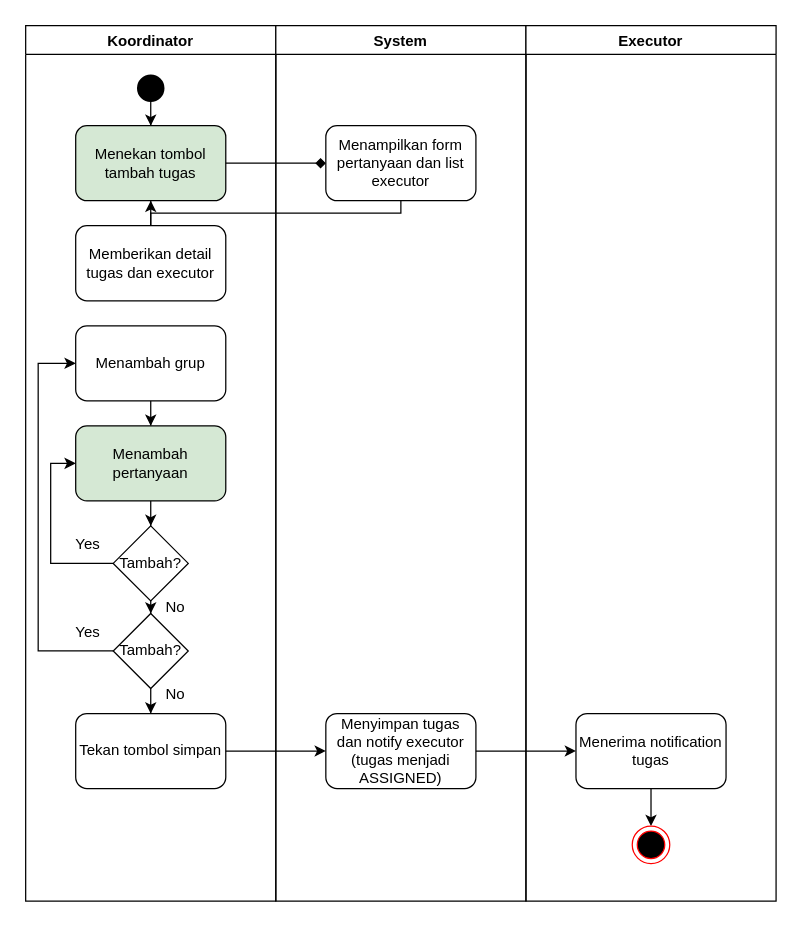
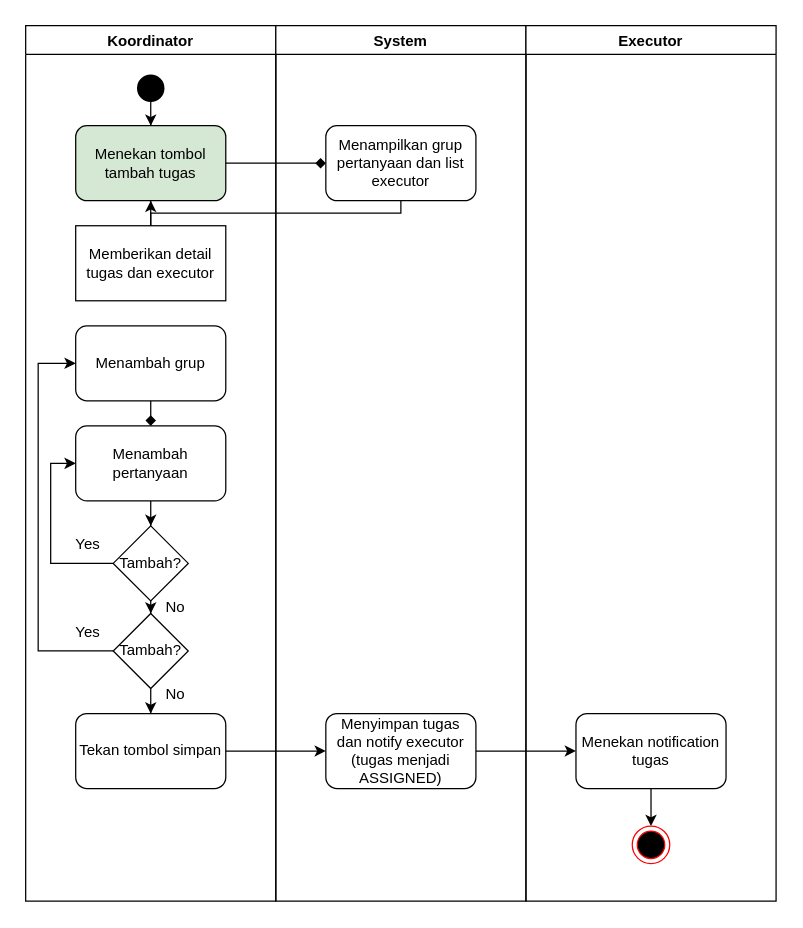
node "Menampilkan form pertanyaan dan list executor": label "Menampilkan form pertanyaan dan list executor" -> "Menampilkan grup pertanyaan dan list executor"
node "Memberikan detail tugas dan executor": shape rounded rectangle -> rectangle
edge "Menambah grup" -> "Menambah pertanyaan": arrowhead classic -> diamond
node "Menambah pertanyaan": fillcolor #d5e8d4 -> #ffffff
node "Menerima notification tugas": label "Menerima notification tugas" -> "Menekan notification tugas"
